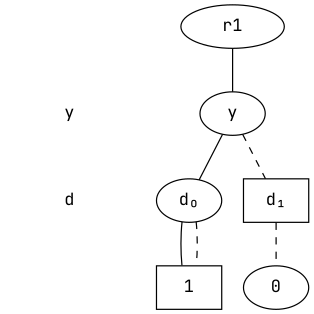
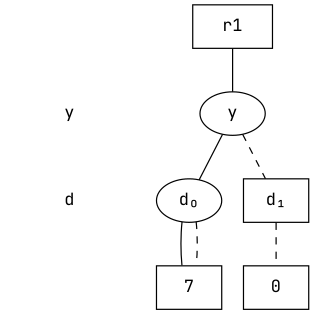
node "r1": shape ellipse -> box
node "1": label "1" -> "7"
node "0": shape ellipse -> box
